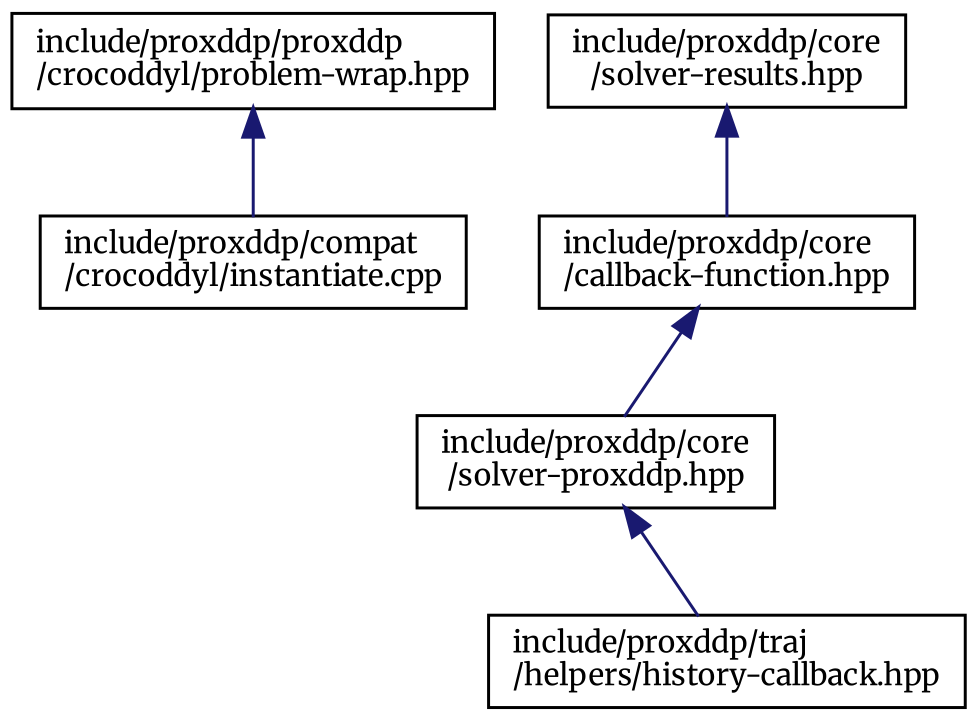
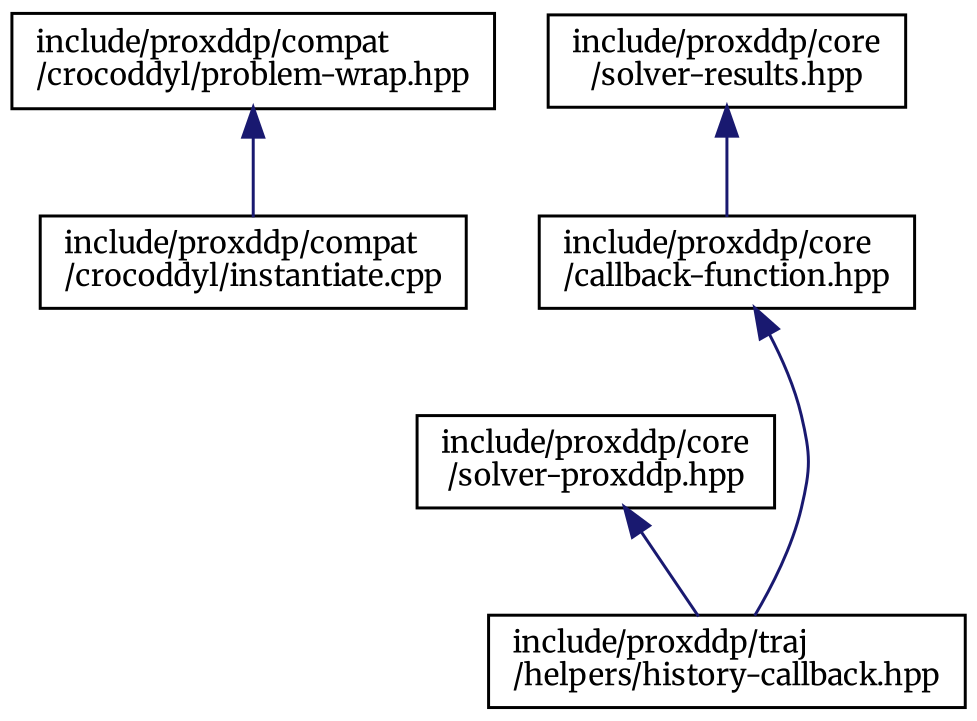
node "include/proxddp/proxddp /crocoddyl/problem-wrap.hpp": label "include/proxddp/proxddp /crocoddyl/problem-wrap.hpp" -> "include/proxddp/compat /crocoddyl/problem-wrap.hpp"
edge "include/proxddp/core /solver-proxddp.hpp" -> "include/proxddp/core /callback-function.hpp": now "include/proxddp/traj /helpers/history-callback.hpp" -> "include/proxddp/core /callback-function.hpp"
